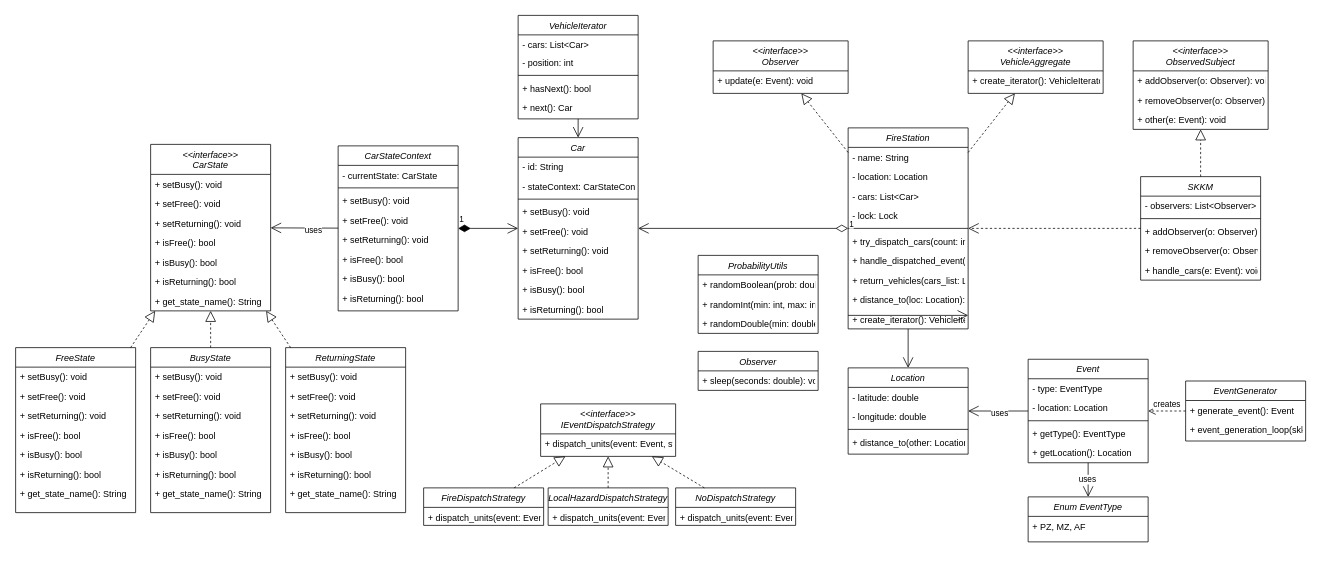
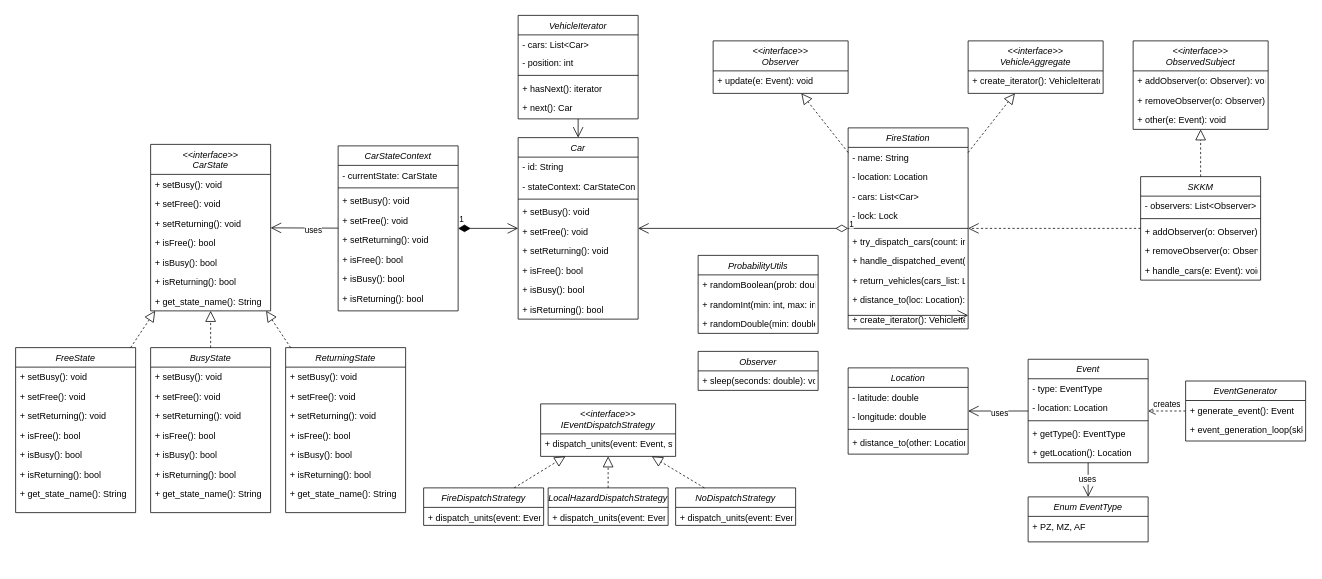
node "+ hasNext(): bool": label "+ hasNext(): bool" -> "+ hasNext(): iterator"
edge "FireStation" -> "Location": removed
